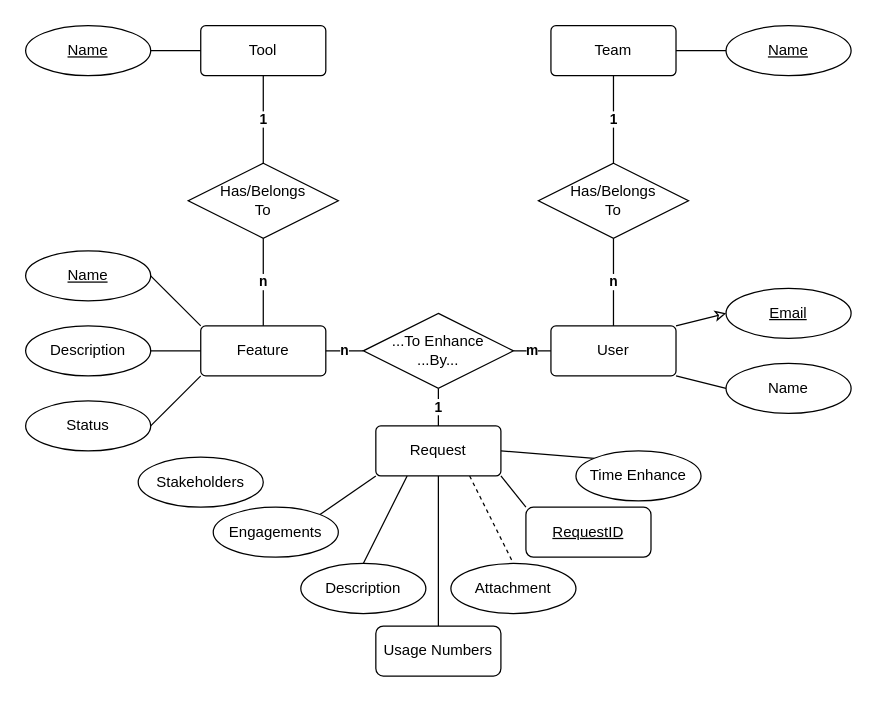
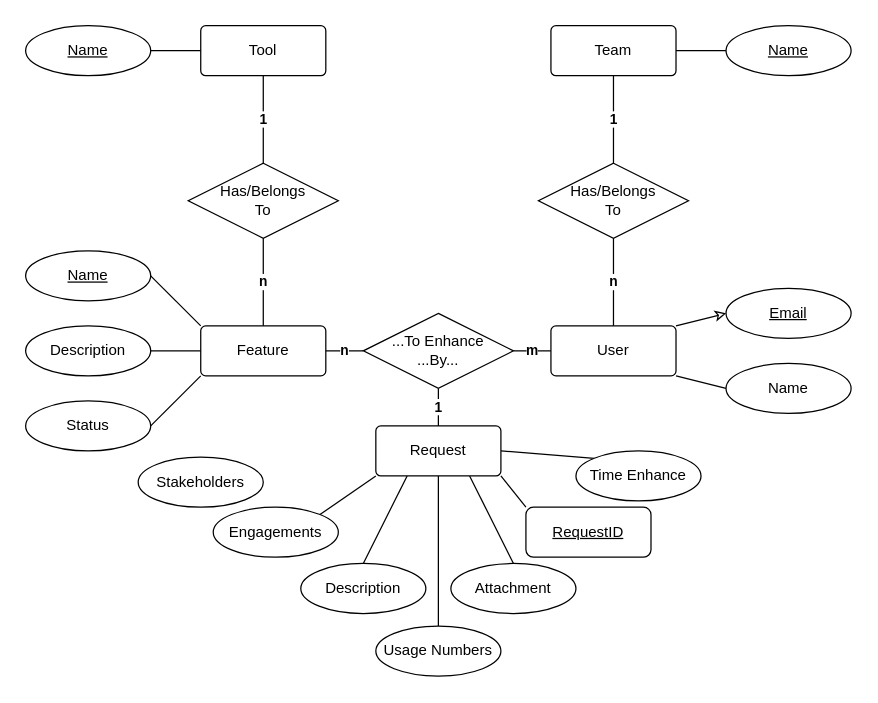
edge "Request" -- "Attachment": style dashed -> solid
node "Usage Numbers": shape rounded rectangle -> ellipse
